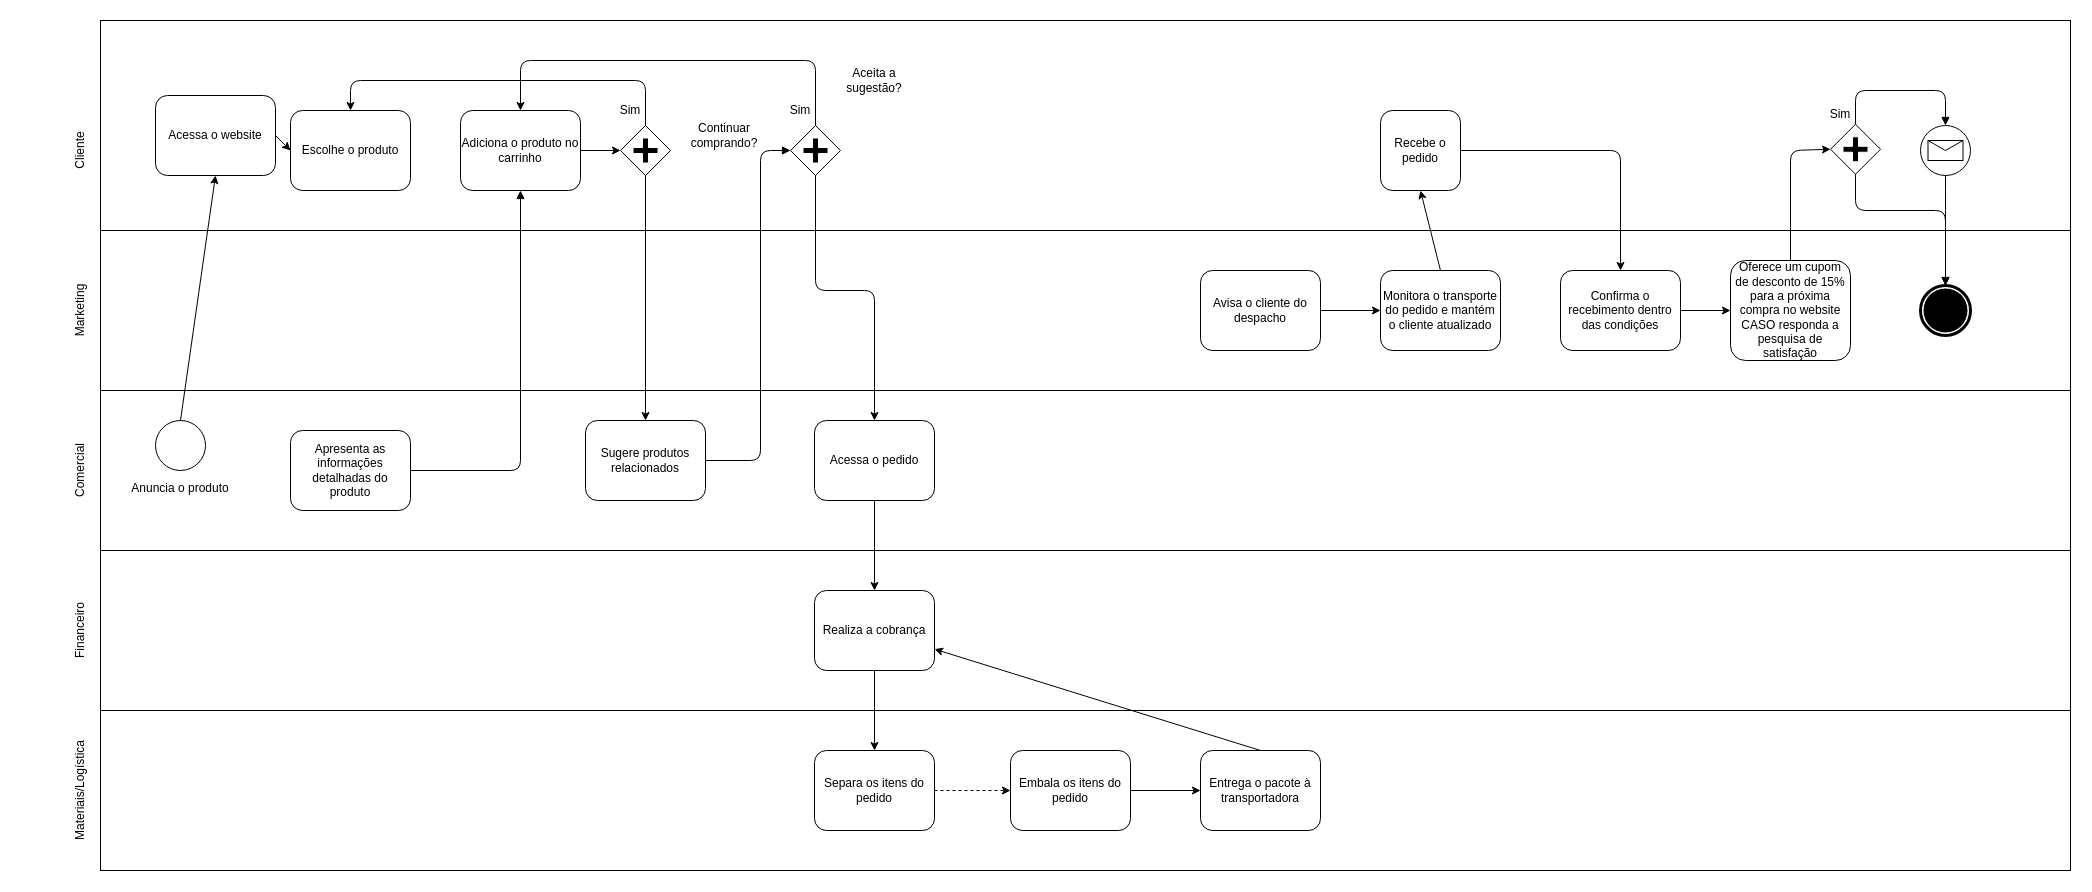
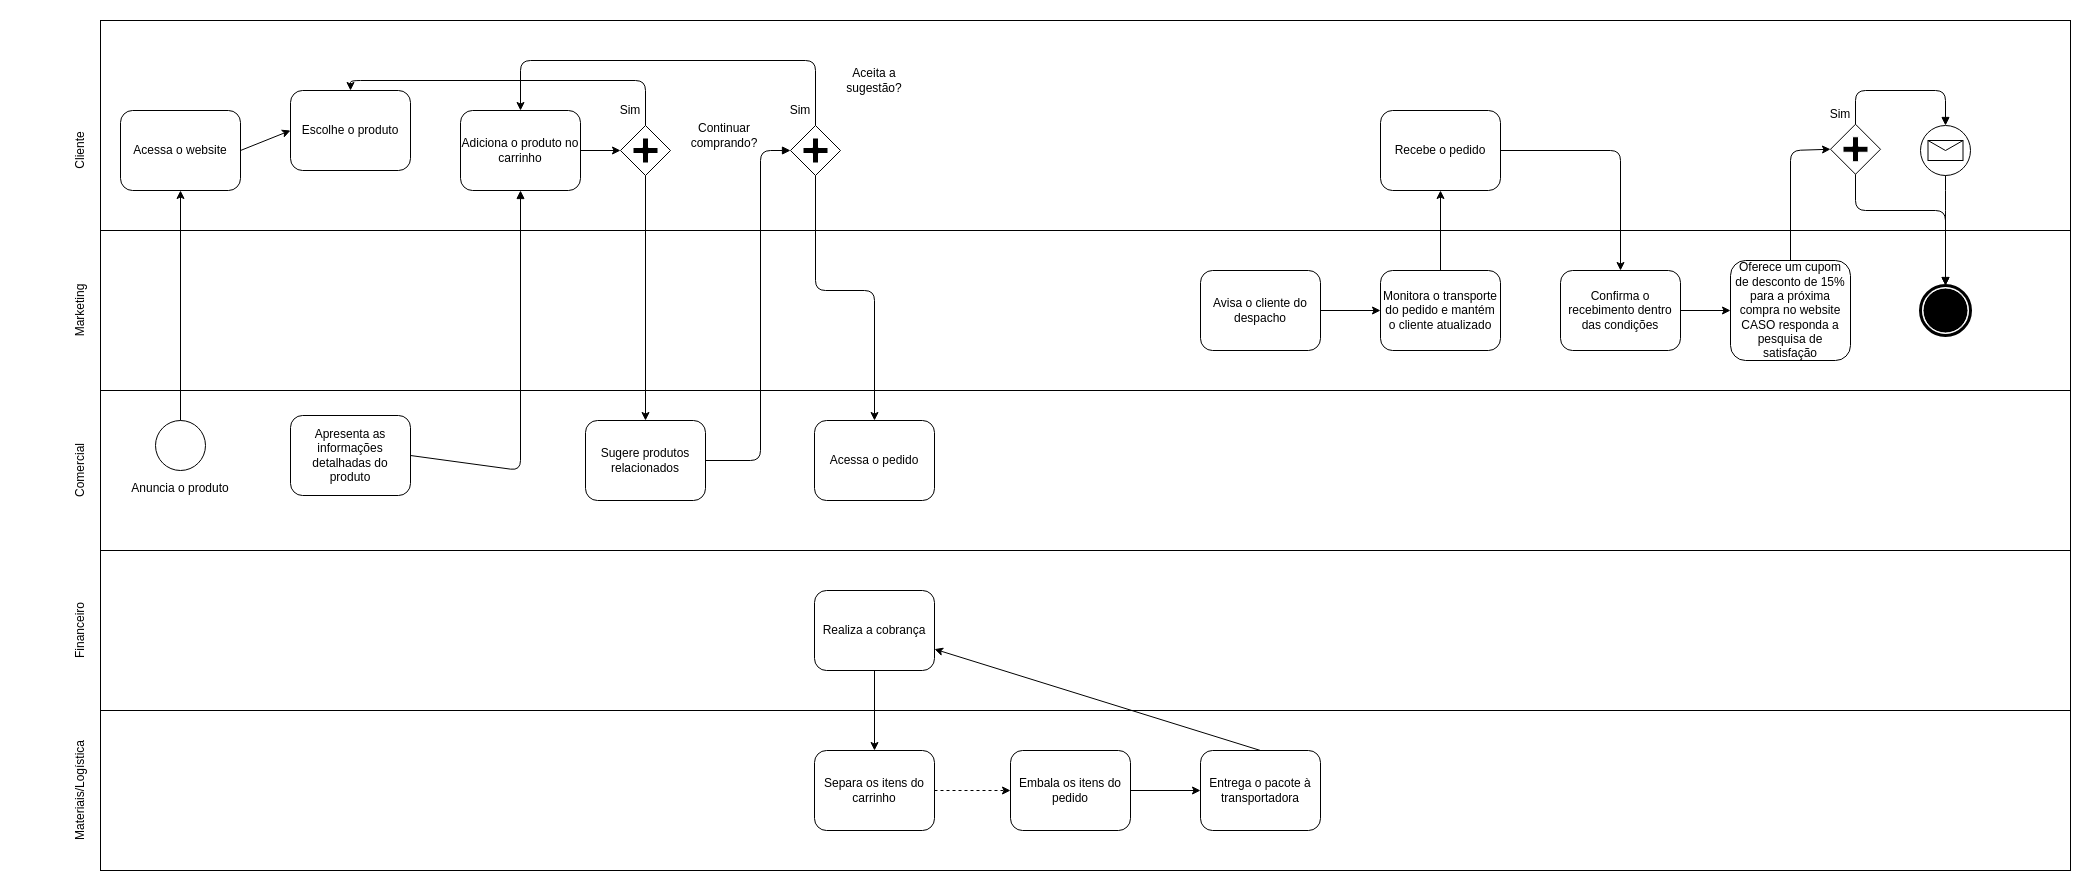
node "Acessa o website": moved (216, 136) -> (181, 151)
node "Escolhe o produto": moved (351, 151) -> (351, 131)
node "Recebe o pedido": size 80x80 -> 120x80
node "Apresenta as informações detalhadas do produto": moved (351, 471) -> (351, 456)
edge "Acessa o pedido" -> "Realiza a cobrança": removed
node "Separa os itens do pedido": label "Separa os itens do pedido" -> "Separa os itens do carrinho"
